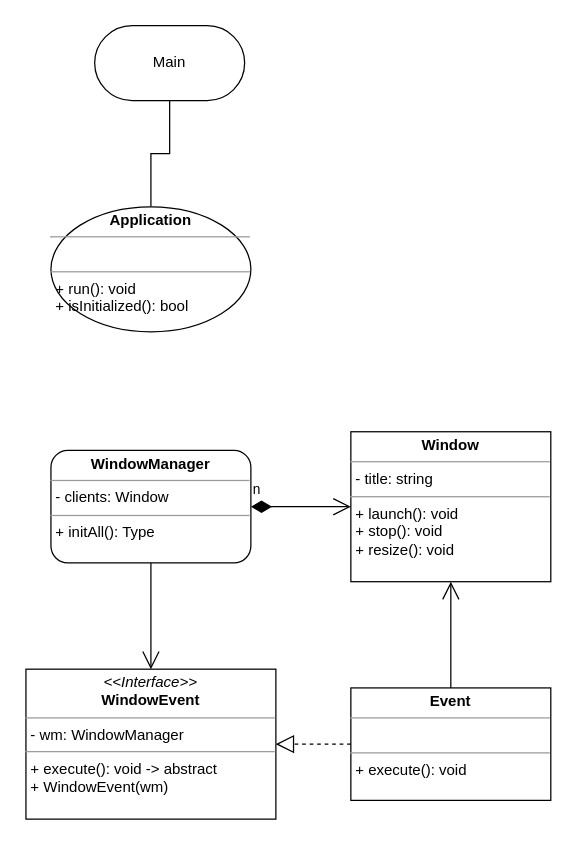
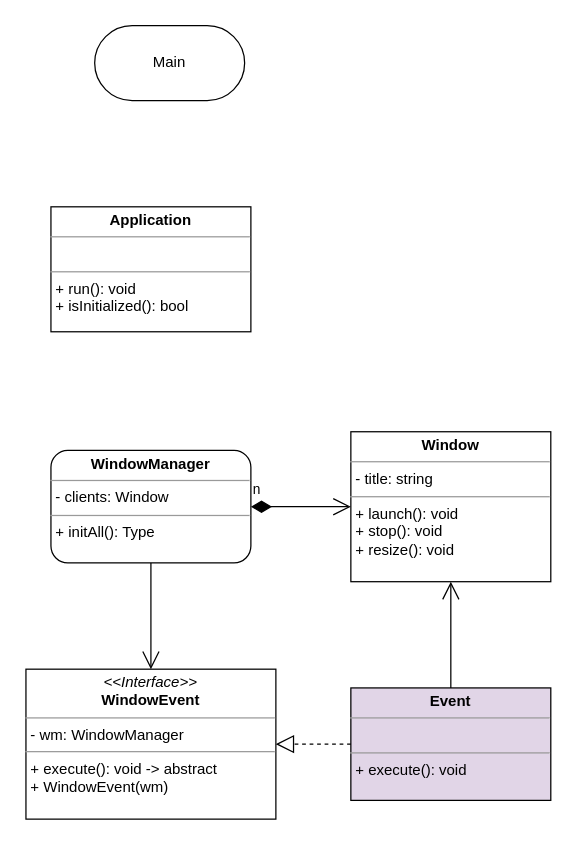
edge "Main" -- "Application + run(): void + isInitialized(): bool": removed
node "Application + run(): void + isInitialized(): bool": shape ellipse -> rectangle
node "Event + execute(): void": fillcolor #ffffff -> #e1d5e7
